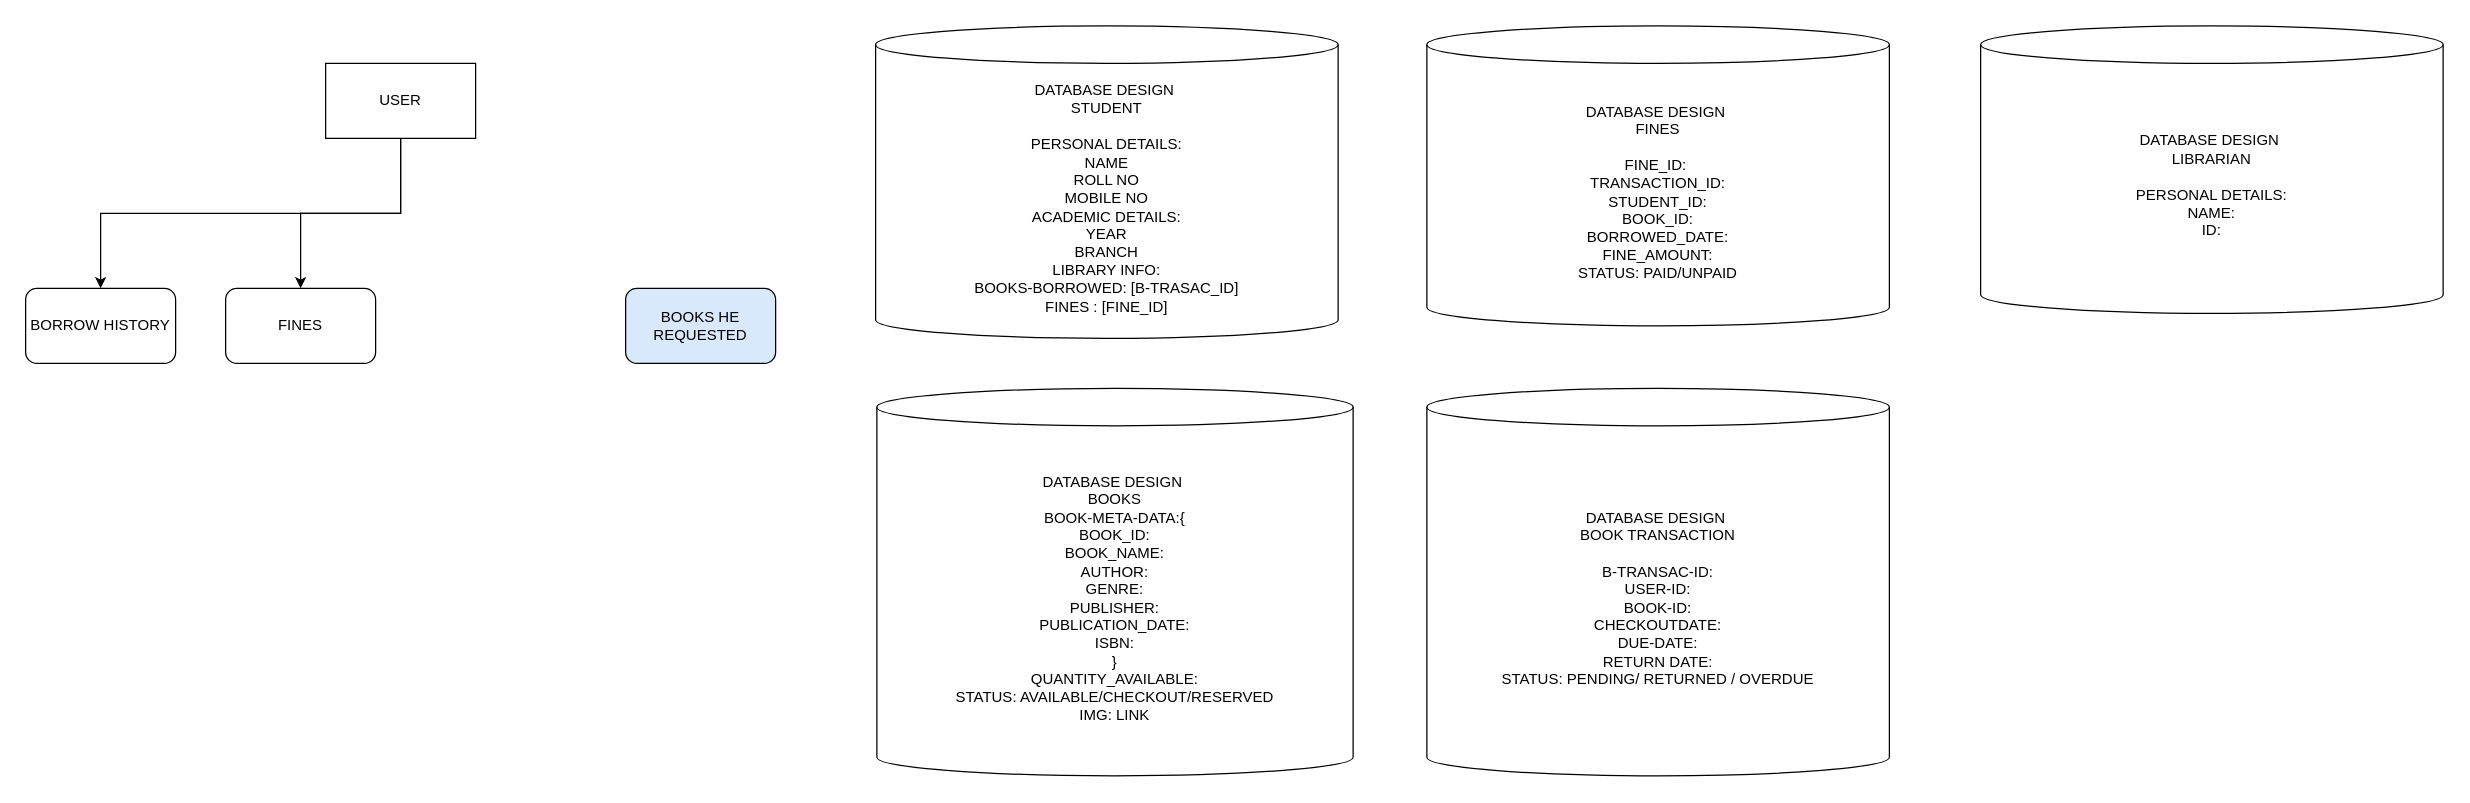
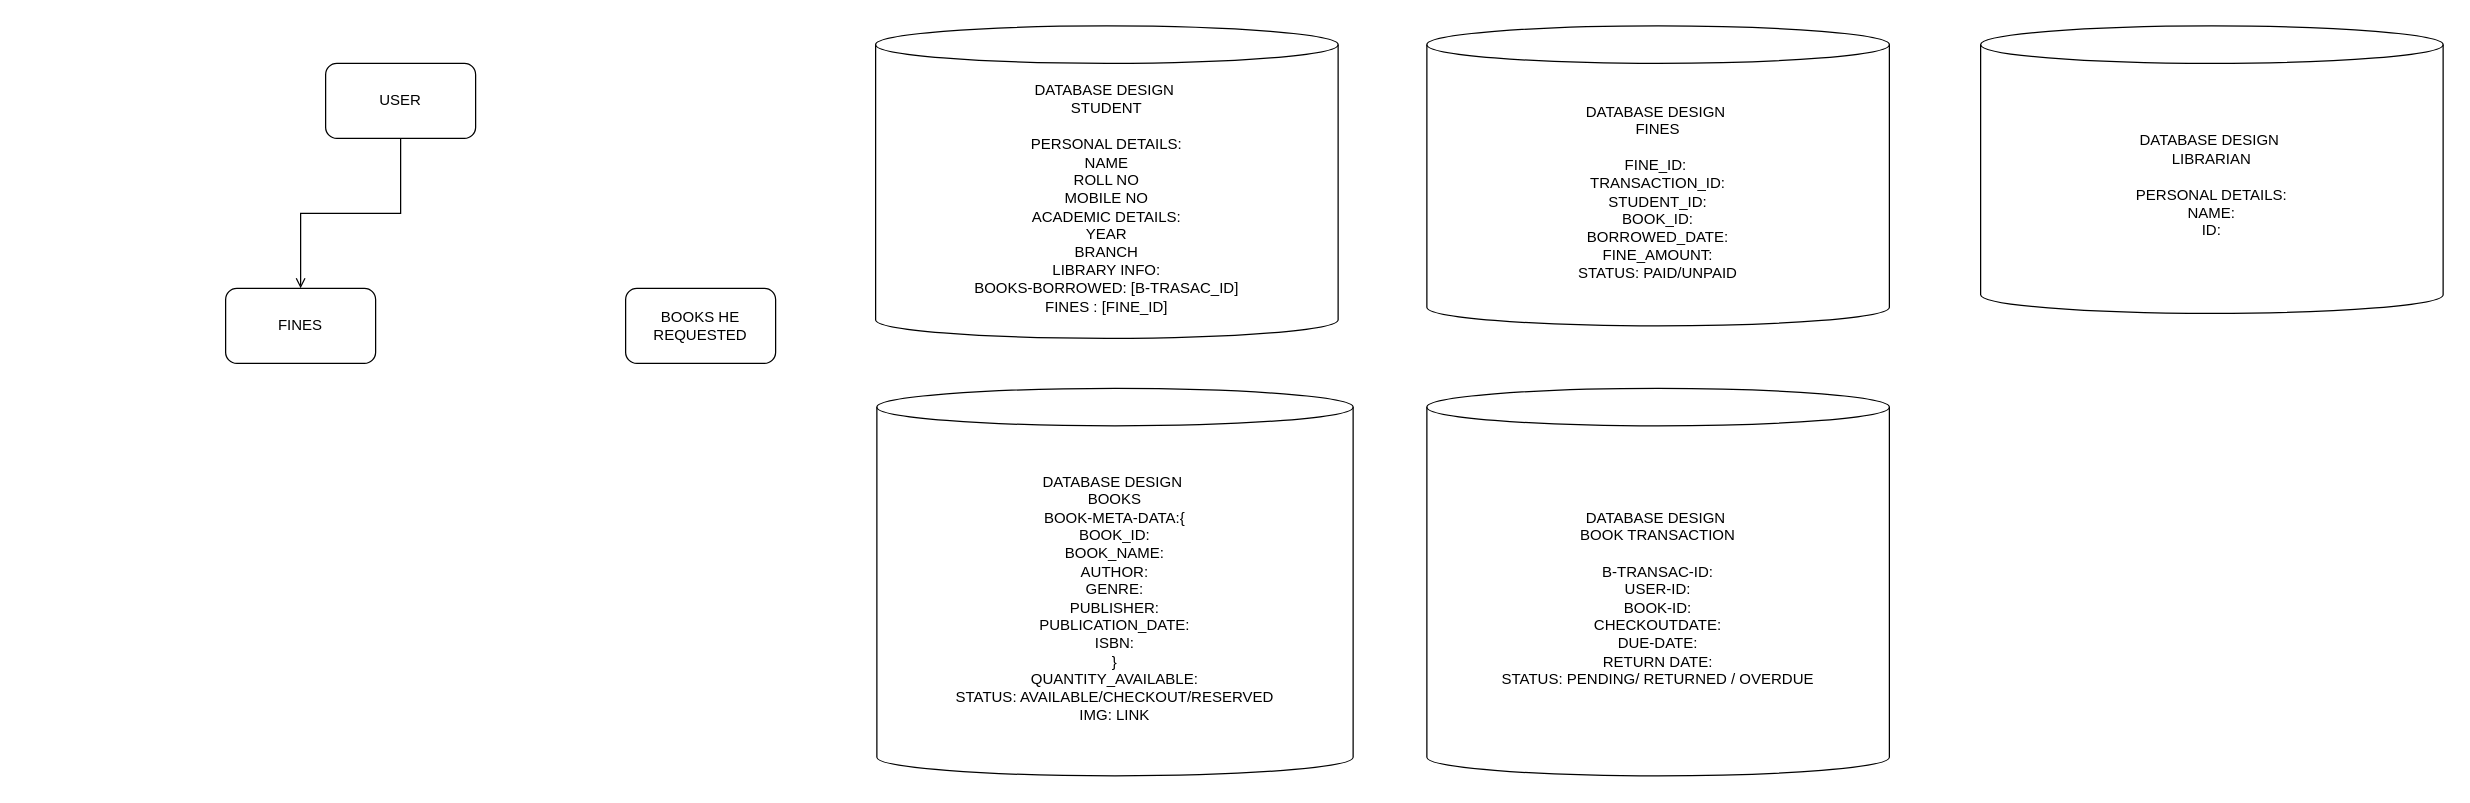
node "USER": shape rectangle -> rounded rectangle
edge "USER" -> "BORROW HISTORY": removed
edge "USER" -> "FINES": arrowhead classic -> open
node "BORROW HISTORY": removed
node "BOOKS HE REQUESTED": fillcolor #dae8fc -> #ffffff
